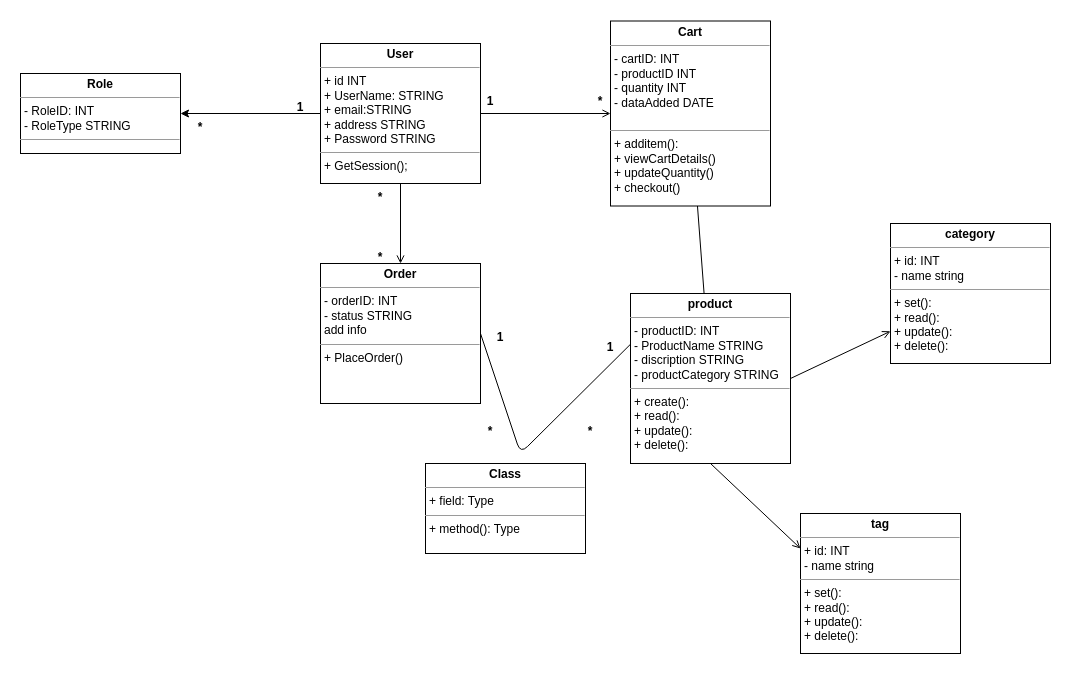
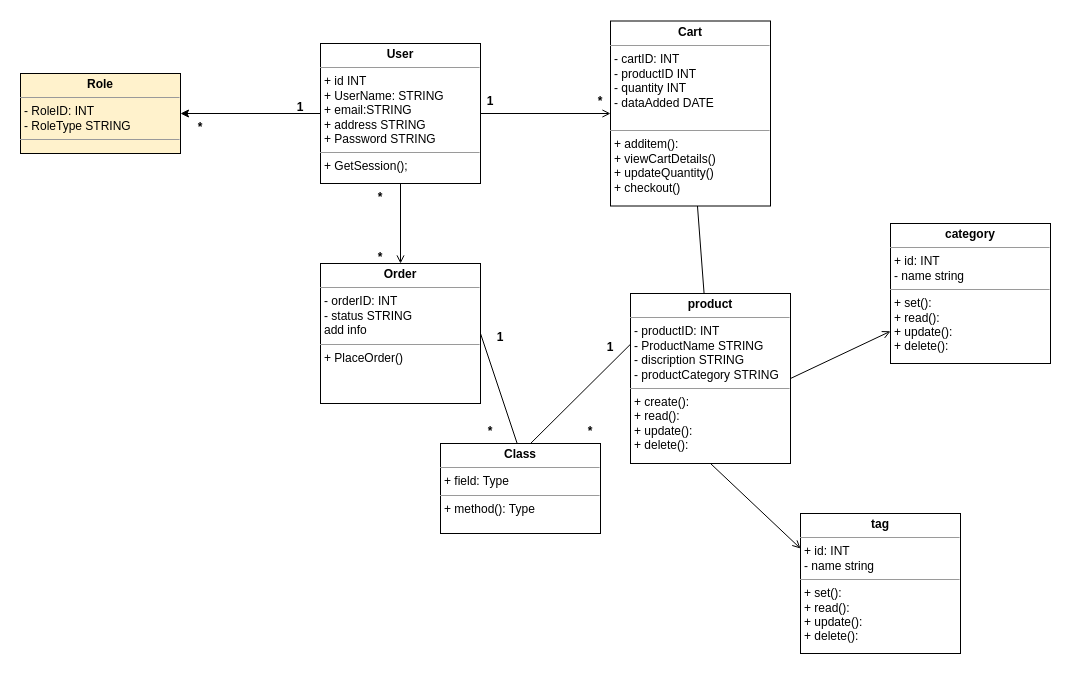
node "Role - RoleID: INT - RoleType STRING": fillcolor #ffffff -> #fff2cc
node "Class + field: Type + method(): Type": moved (506, 509) -> (521, 489)
